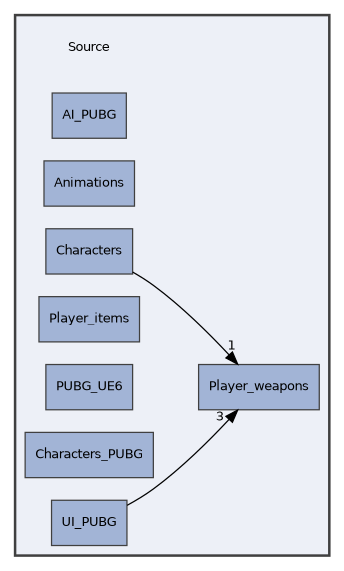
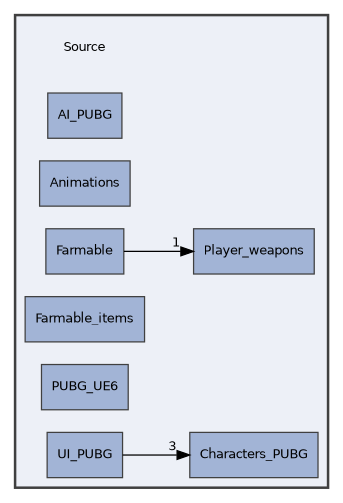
node "Characters": label "Characters" -> "Farmable"
node "Player_items": label "Player_items" -> "Farmable_items"
edge "UI_PUBG" -> "Player_weapons": now "UI_PUBG" -> "Characters_PUBG"
